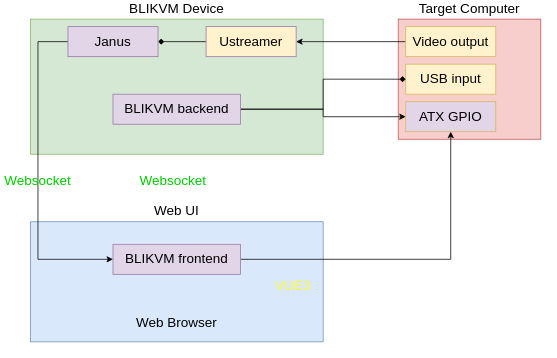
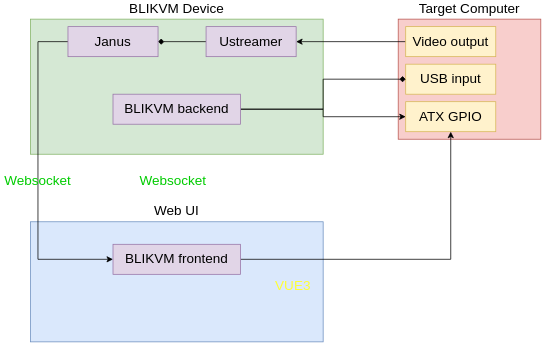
node "Ustreamer": fillcolor #fff2cc -> #e1d5e7
node "ATX GPIO": fillcolor #e1d5e7 -> #fff2cc
node "Web Browser": removed
